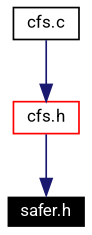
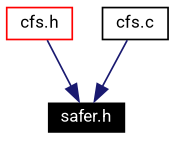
edge "cfs.c" -> "cfs.h": now "cfs.c" -> "safer.h"
